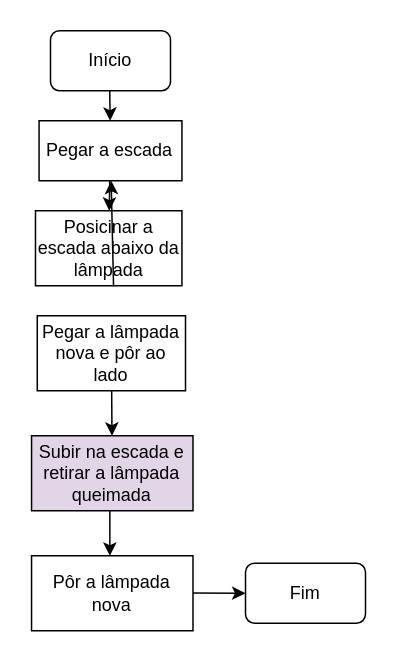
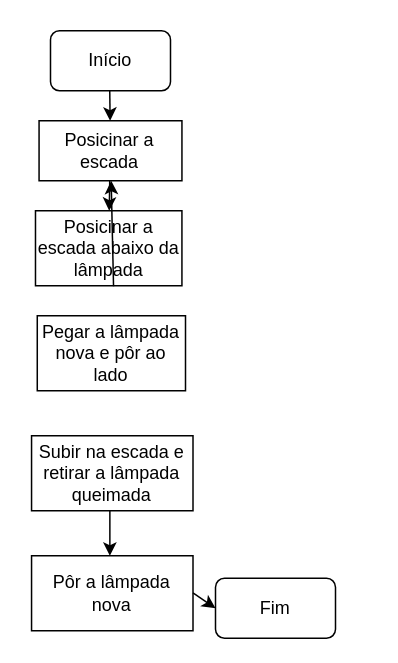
node "Pegar a escada": label "Pegar a escada" -> "Posicinar a escada"
edge "Pegar a lâmpada nova e pôr ao lado" -> "Subir na escada e retirar a lâmpada queimada": removed
node "Subir na escada e retirar a lâmpada queimada": fillcolor #e1d5e7 -> #ffffff
node "Fim": moved (305, 593) -> (275, 608)
